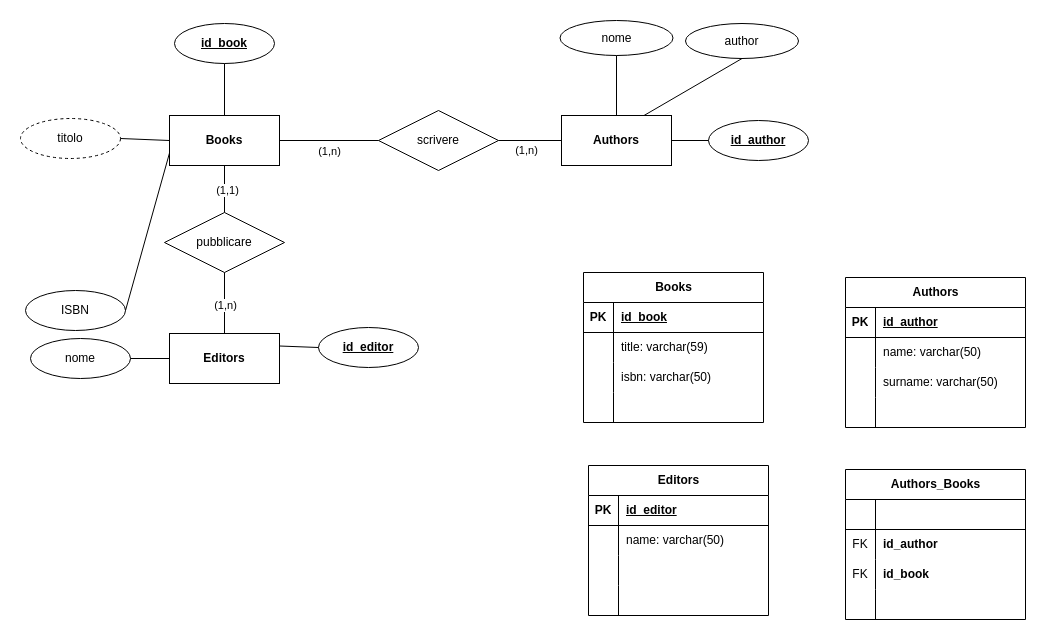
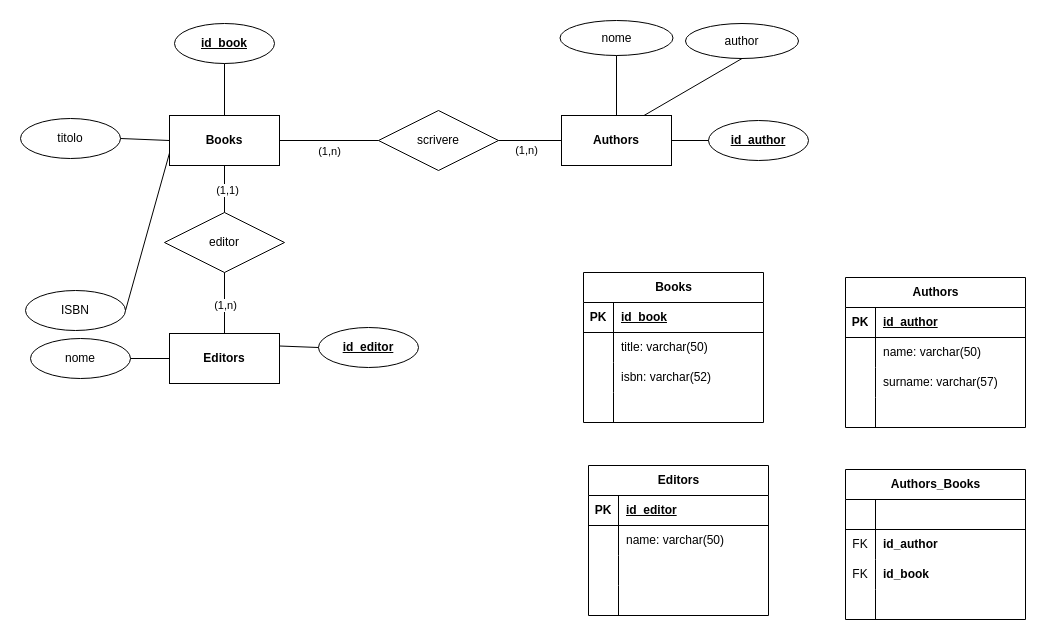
node "titolo": style dashed -> solid
node "pubblicare": label "pubblicare" -> "editor"
node "title: varchar(59)": label "title: varchar(59)" -> "title: varchar(50)"
node "isbn: varchar(50)": label "isbn: varchar(50)" -> "isbn: varchar(52)"
node "surname: varchar(50)": label "surname: varchar(50)" -> "surname: varchar(57)"
